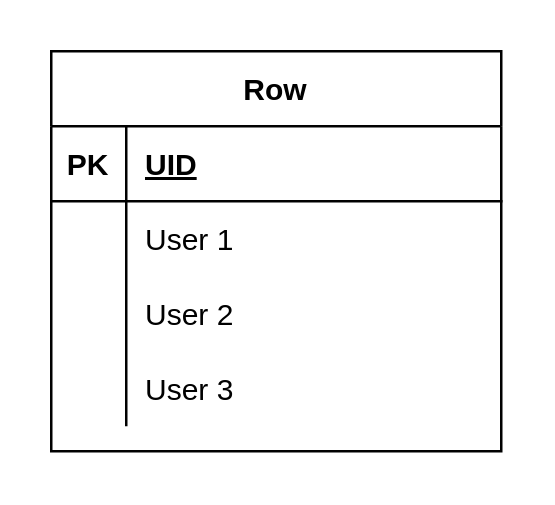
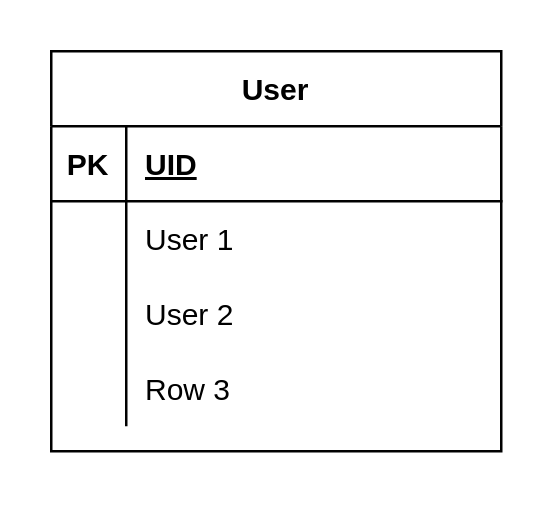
node "Row": label "Row" -> "User"
node "User 3": label "User 3" -> "Row 3"
